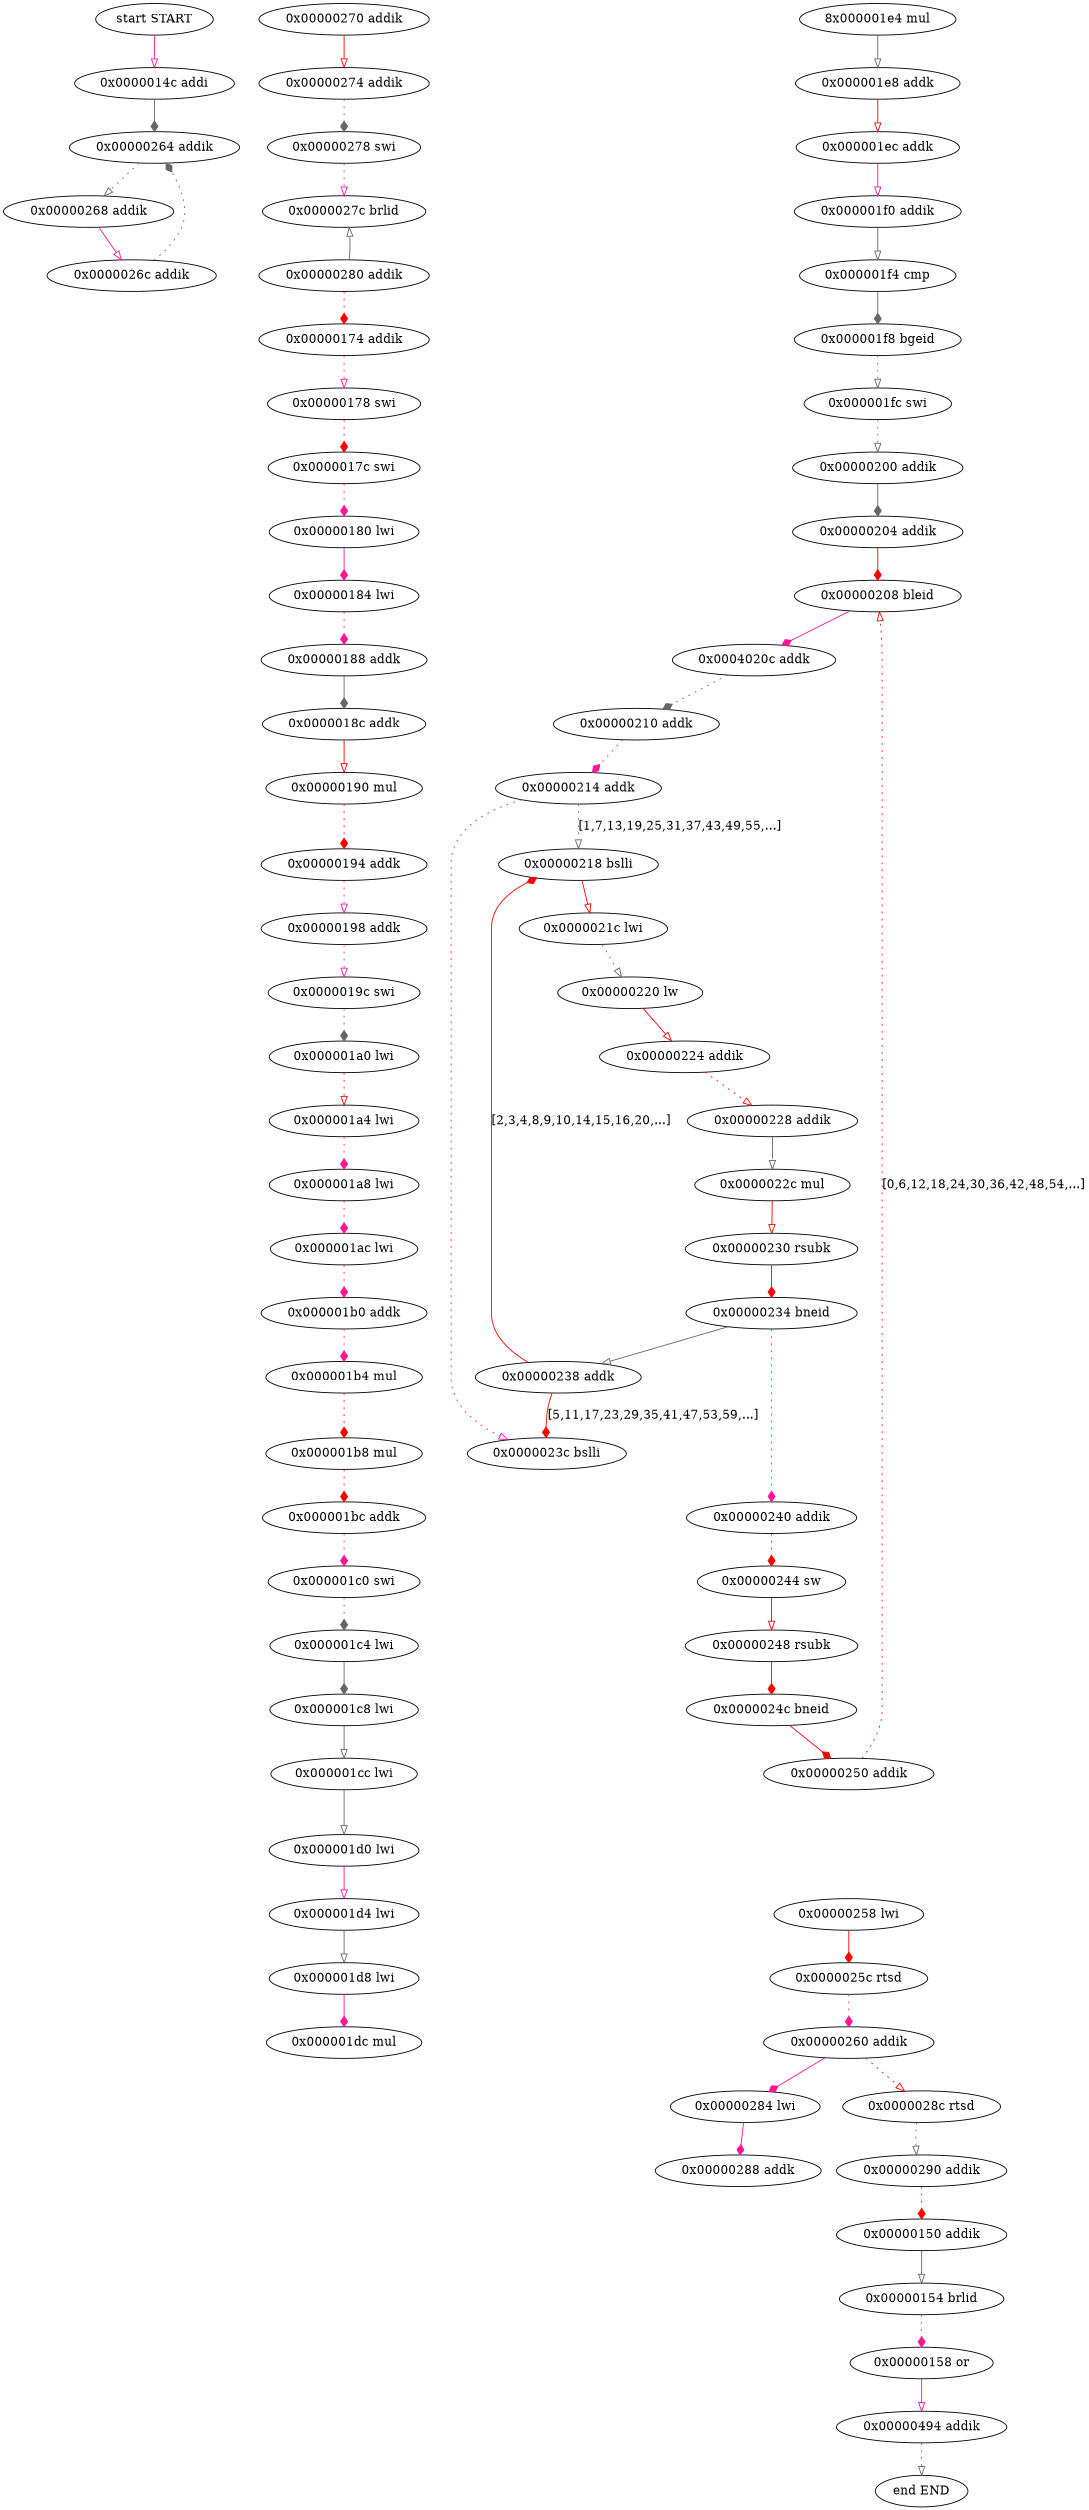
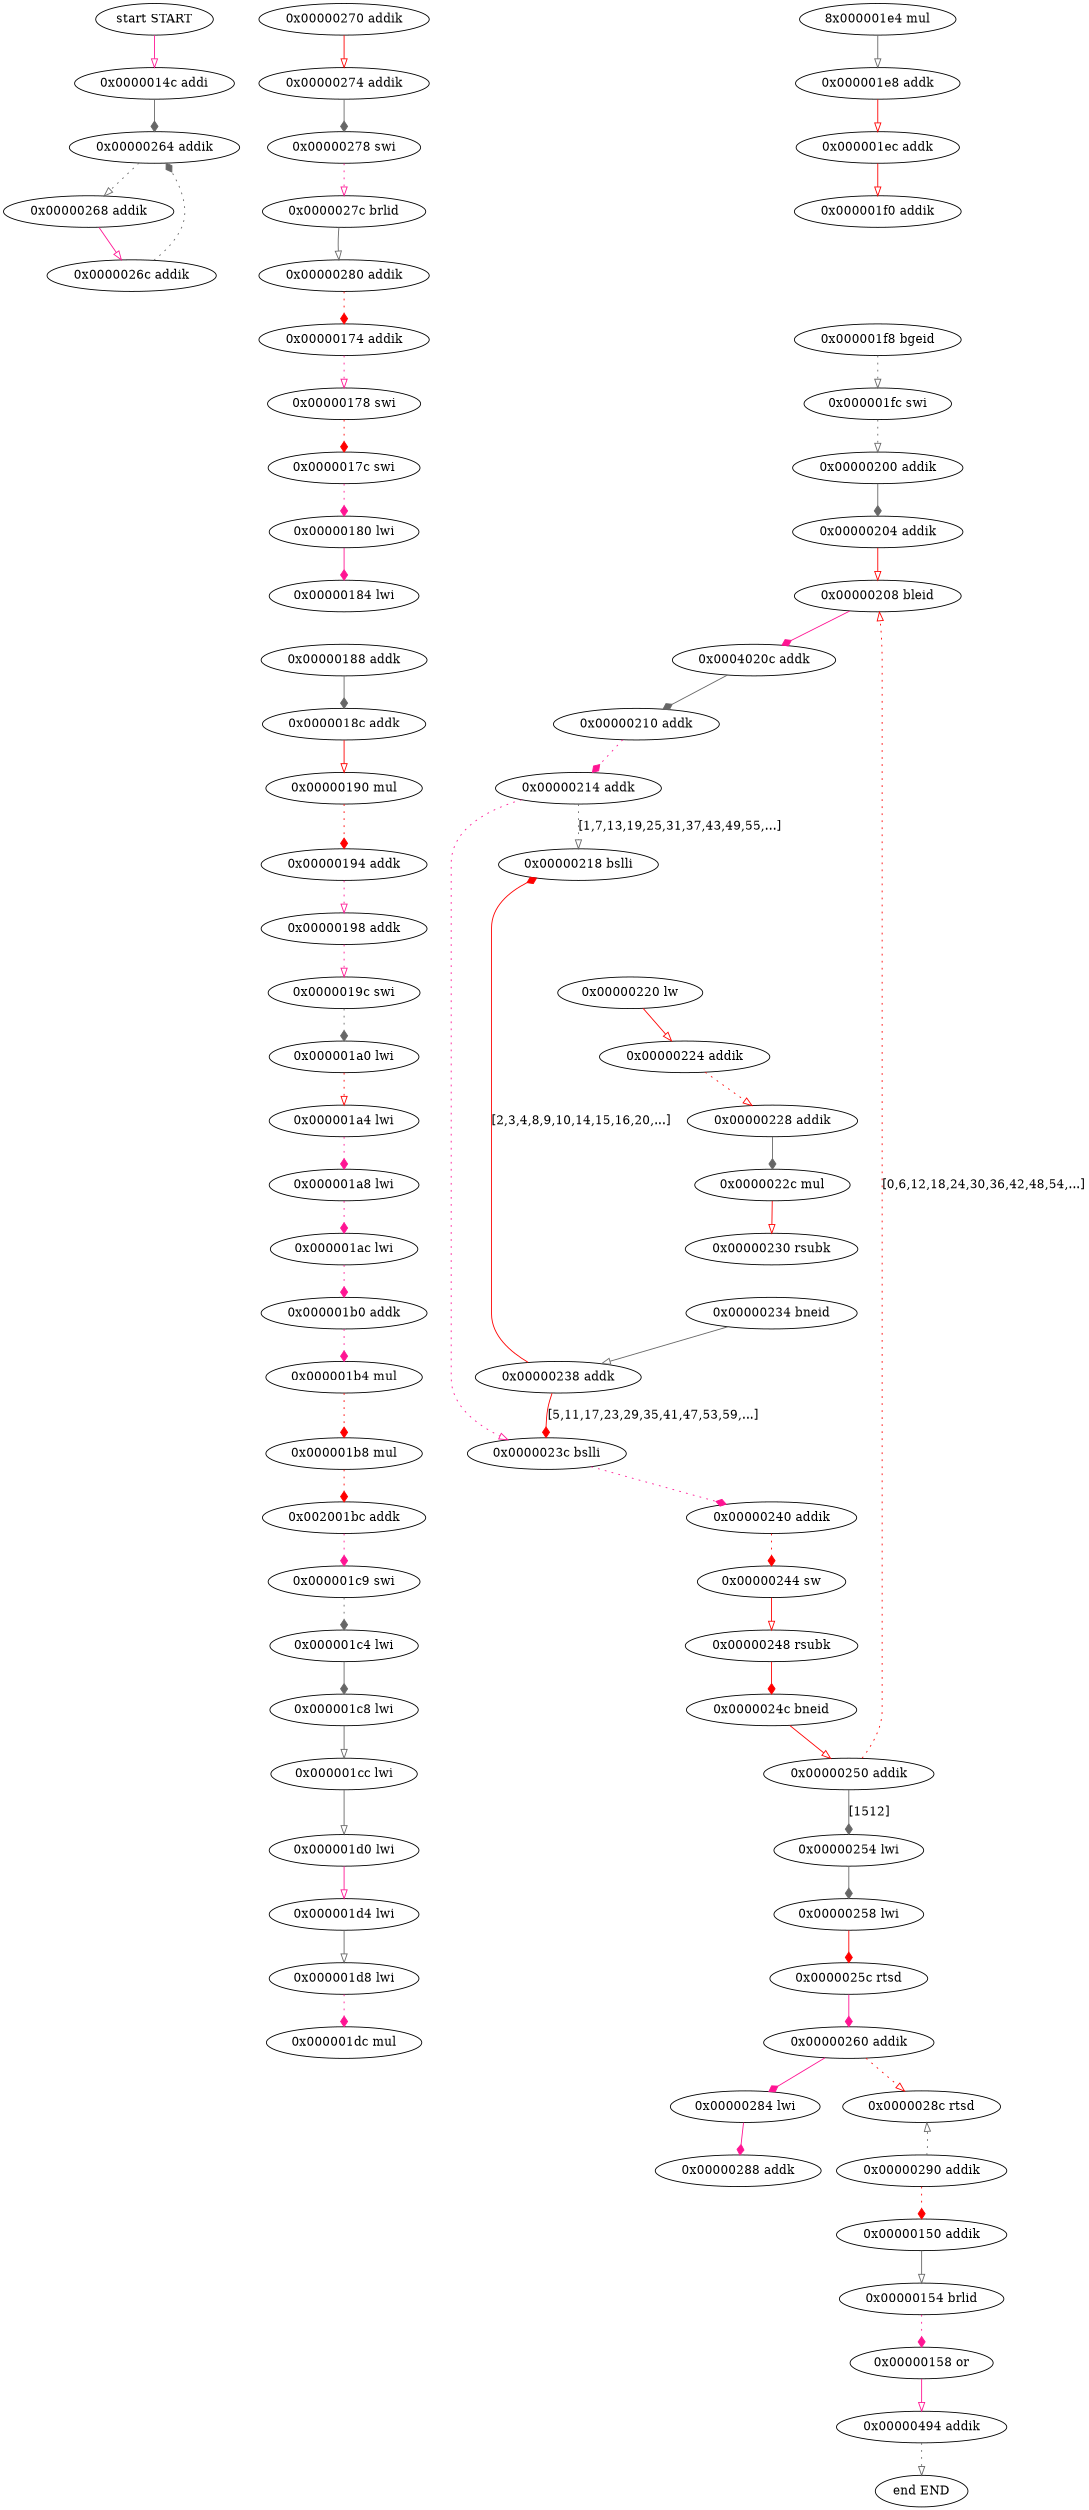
edge "0x00000274 addik" -> "0x00000278 swi": style dotted -> solid
edge "0x000001ec addk" -> "0x000001f0 addik": color deeppink -> red
edge "0x00000280 addik" -> "0x0000027c brlid": reversed
node "0x000001f4 cmp": removed
edge "0x00000204 addik" -> "0x00000208 bleid": arrowhead diamond -> onormal
edge "0x00000184 lwi" -> "0x00000188 addk": removed
edge "0x0004020c addk" -> "0x00000210 addk": style dotted -> solid
node "0x0000021c lwi": removed
edge "0x00000228 addik" -> "0x0000022c mul": arrowhead onormal -> diamond
edge "0x00000230 rsubk" -> "0x00000234 bneid": removed
edge "0x00000234 bneid" -> "0x00000240 addik": now "0x0000023c bslli" -> "0x00000240 addik"
node "0x000001bc addk": label "0x000001bc addk" -> "0x002001bc addk"
node "0x000001c0 swi": label "0x000001c0 swi" -> "0x000001c9 swi"
edge "0x0000024c bneid" -> "0x00000250 addik": arrowhead diamond -> onormal
node "0x00000254 lwi": added
edge "0x000001d8 lwi" -> "0x000001dc mul": style solid -> dotted
edge "0x0000025c rtsd" -> "0x00000260 addik": style dotted -> solid
edge "0x0000028c rtsd" -> "0x00000290 addik": reversed
